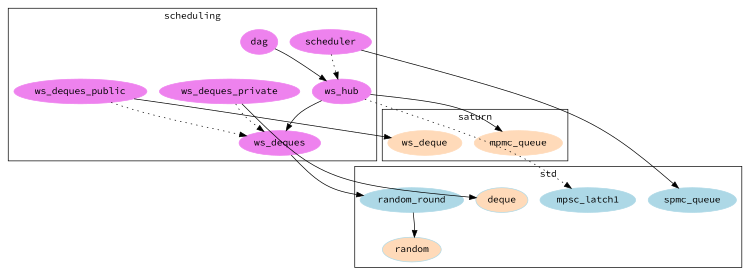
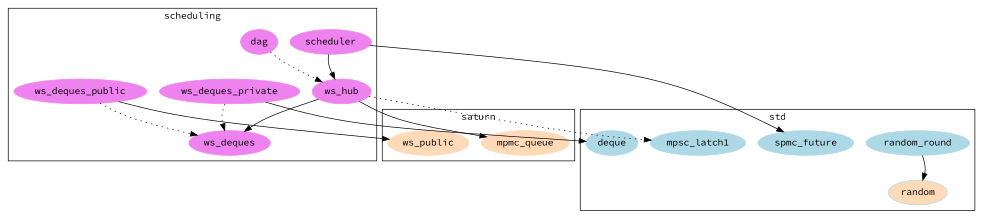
edge "dag" -> "ws_hub": style solid -> dotted
edge "scheduler" -> "ws_hub": style dotted -> solid
node "ws_deque": label "ws_deque" -> "ws_public"
edge "ws_deques" -> "random_round": removed
node "deque": fillcolor peachpuff -> lightblue
node "spmc_queue": label "spmc_queue" -> "spmc_future"
